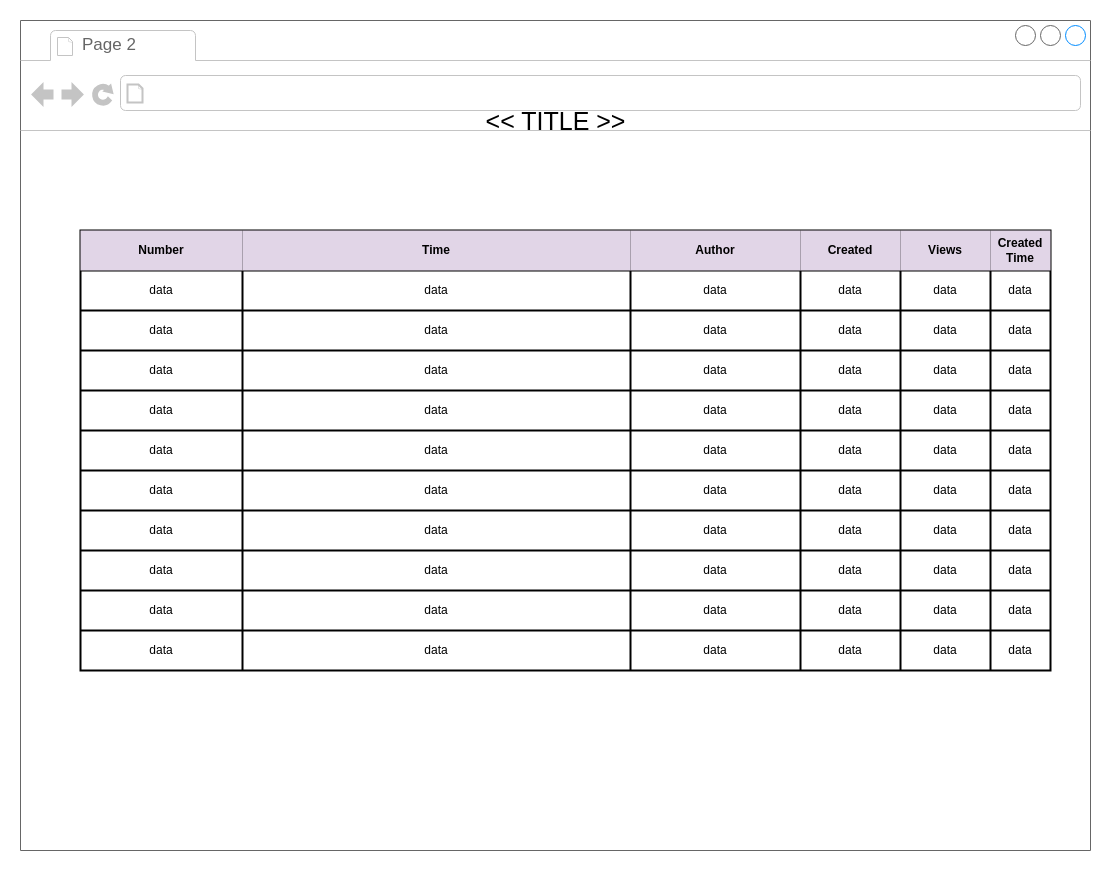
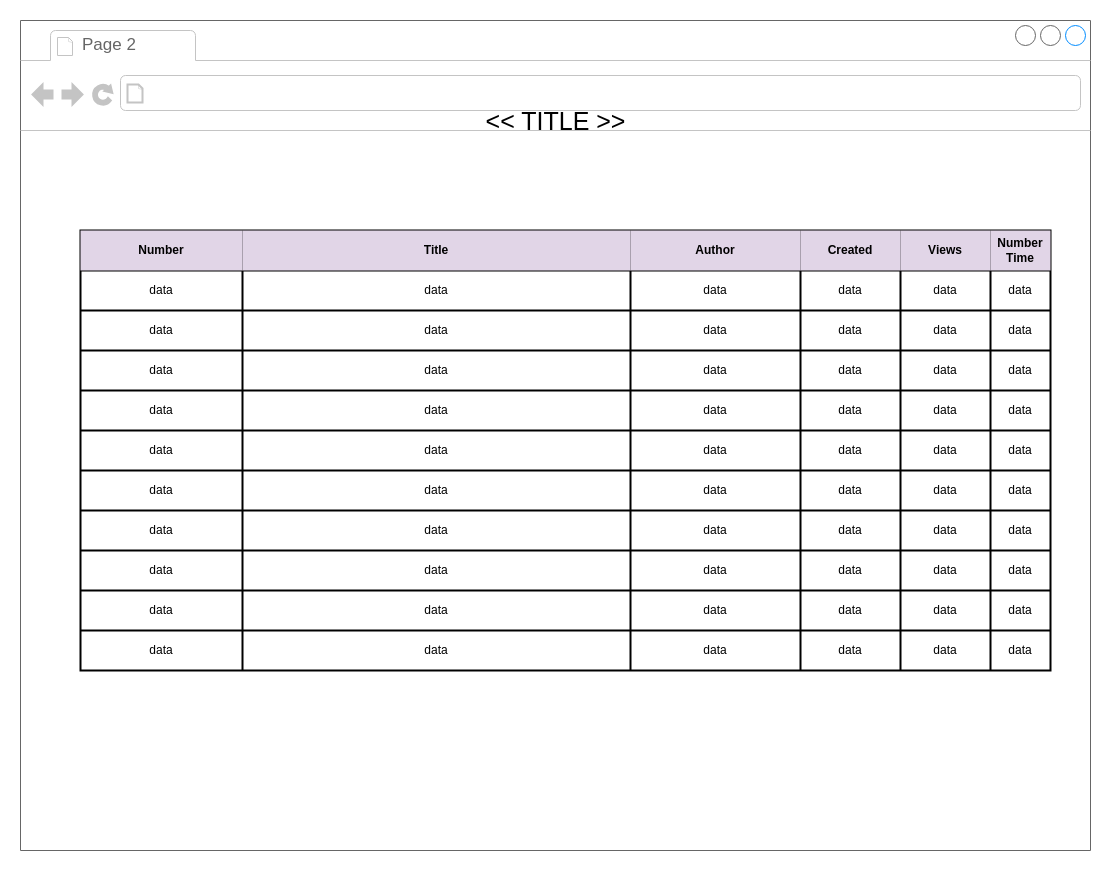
node "Time": label "Time" -> "Title"
node "Created Time": label "Created Time" -> "Number Time"
